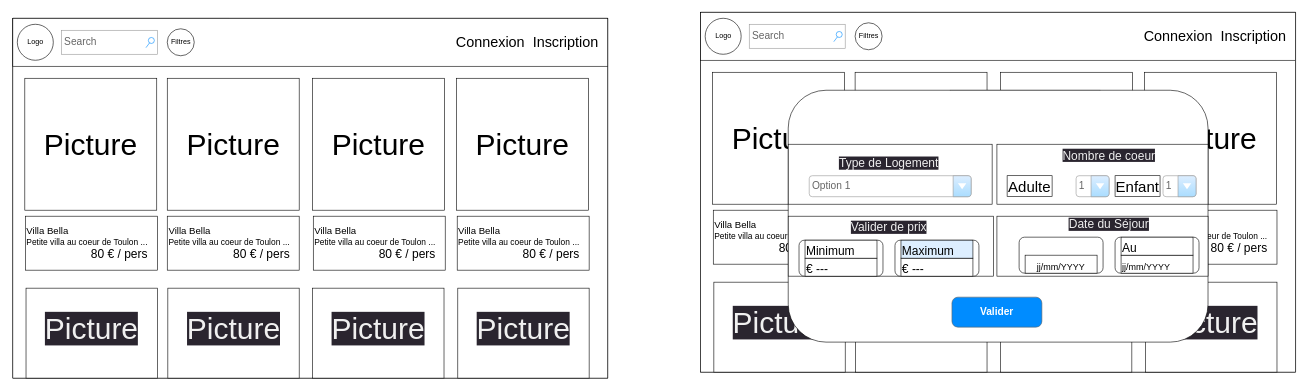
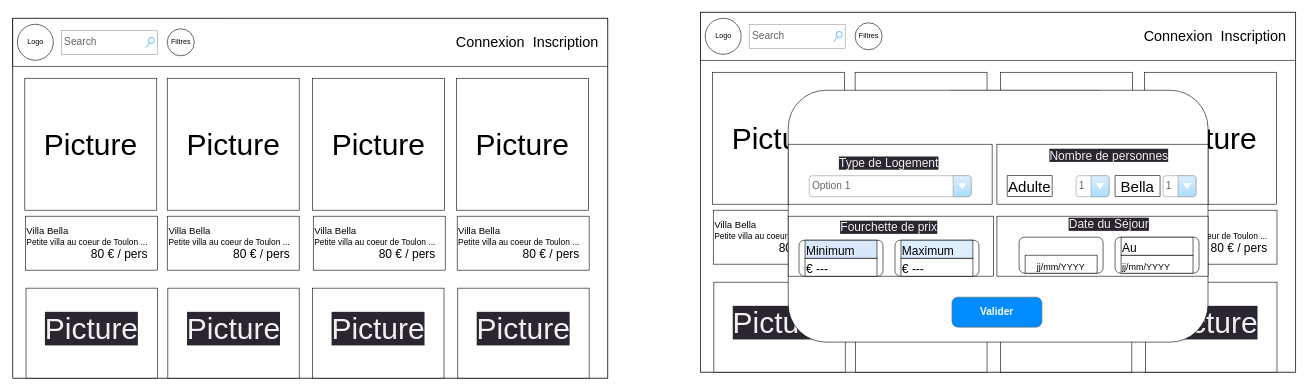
node "Nombre de coeur": label "Nombre de coeur" -> "Nombre de personnes"
node "Enfant": label "Enfant" -> "Bella"
node "Valider de prix": label "Valider de prix" -> "Fourchette de prix"
node "Minimum": fillcolor #ffffff -> #dae8fc
